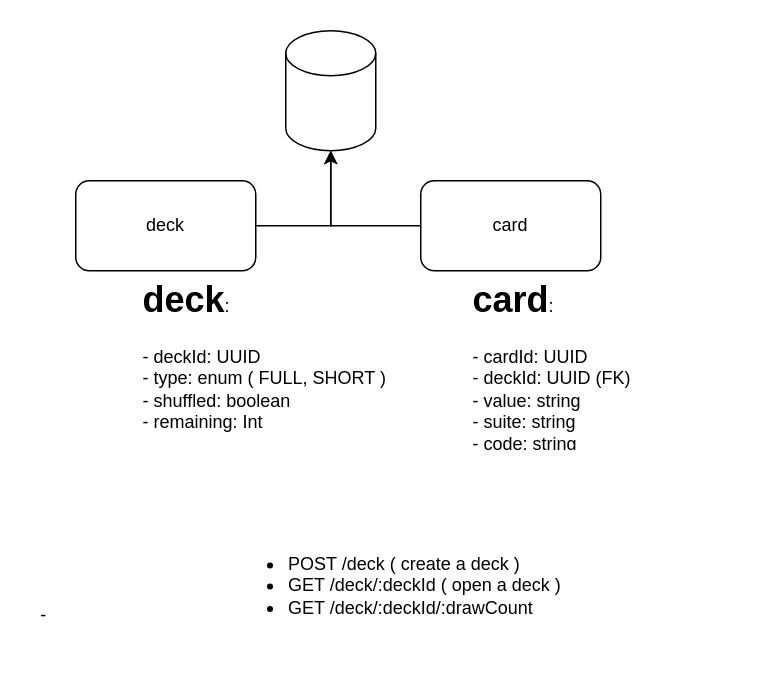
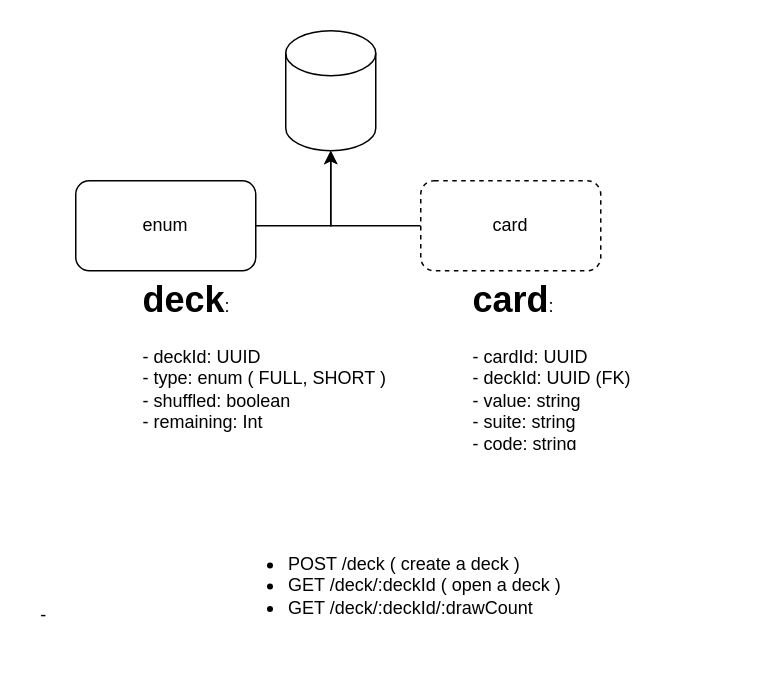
node "deck": label "deck" -> "enum"
node "card": style solid -> dashed
